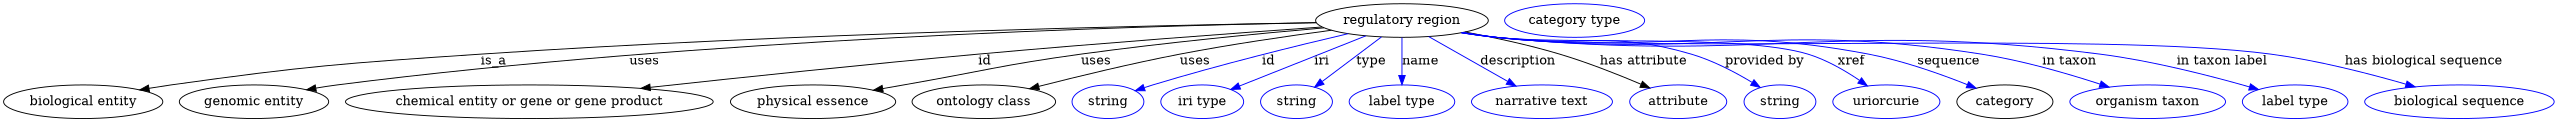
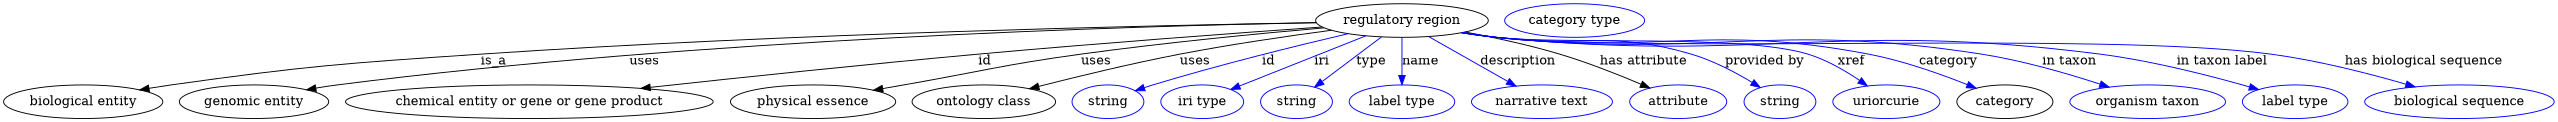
edge "regulatory region" -> "category": label "sequence" -> "category"
